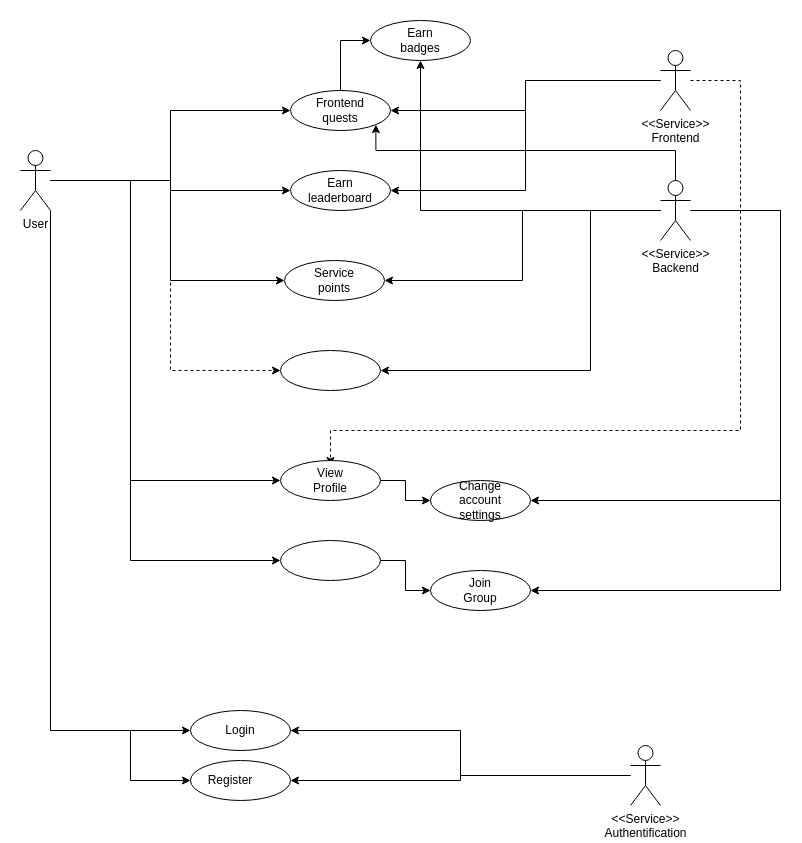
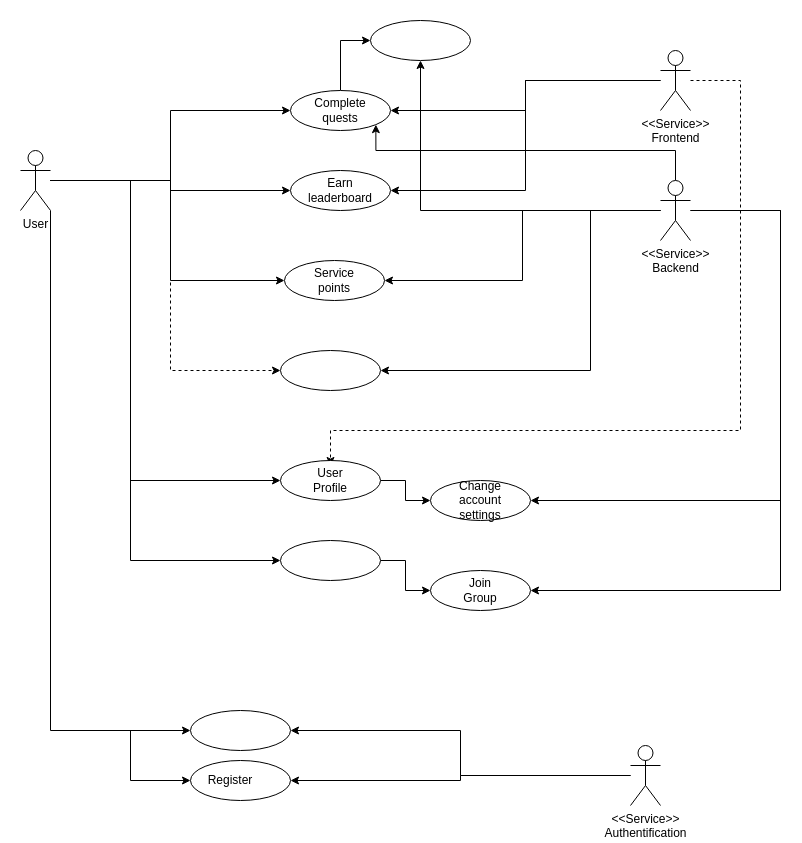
node "Earn badges": removed
node "Frontend quests": label "Frontend quests" -> "Complete quests"
node "View Profile": label "View Profile" -> "User Profile"
node "Login": removed
